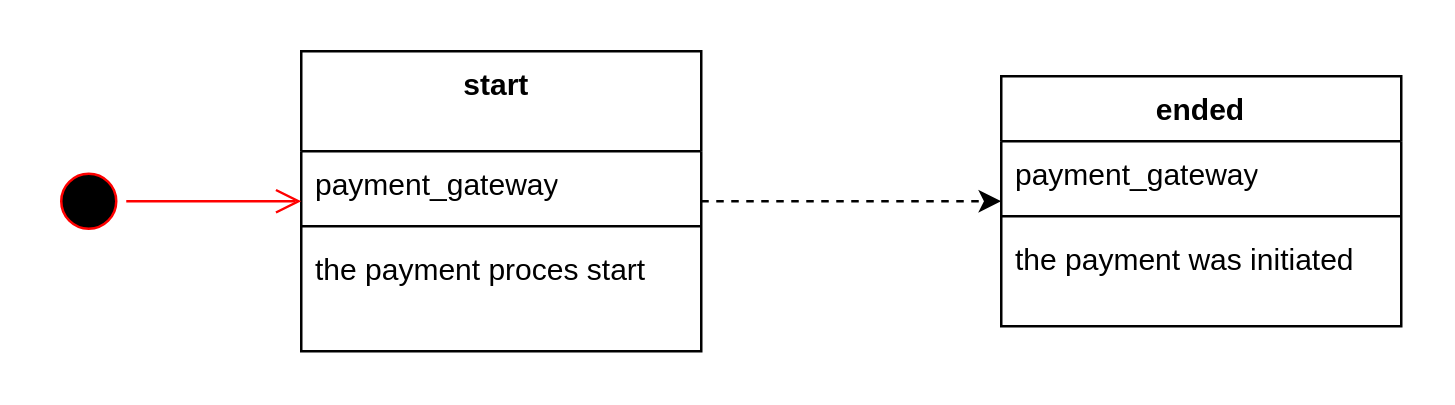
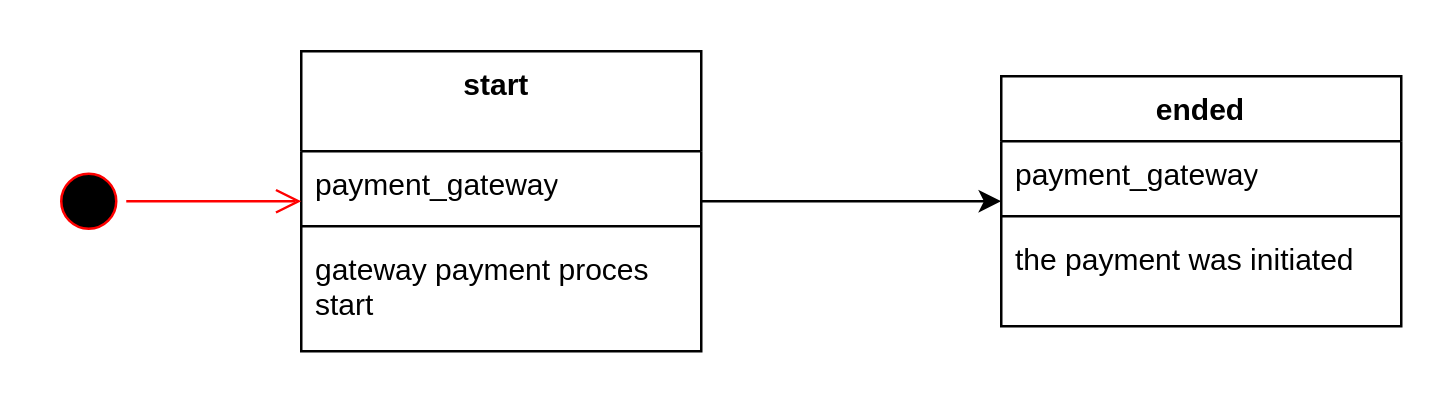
edge "start" -> "ended": style dashed -> solid
node "the payment proces start": label "the payment proces start" -> "gateway payment proces start"
